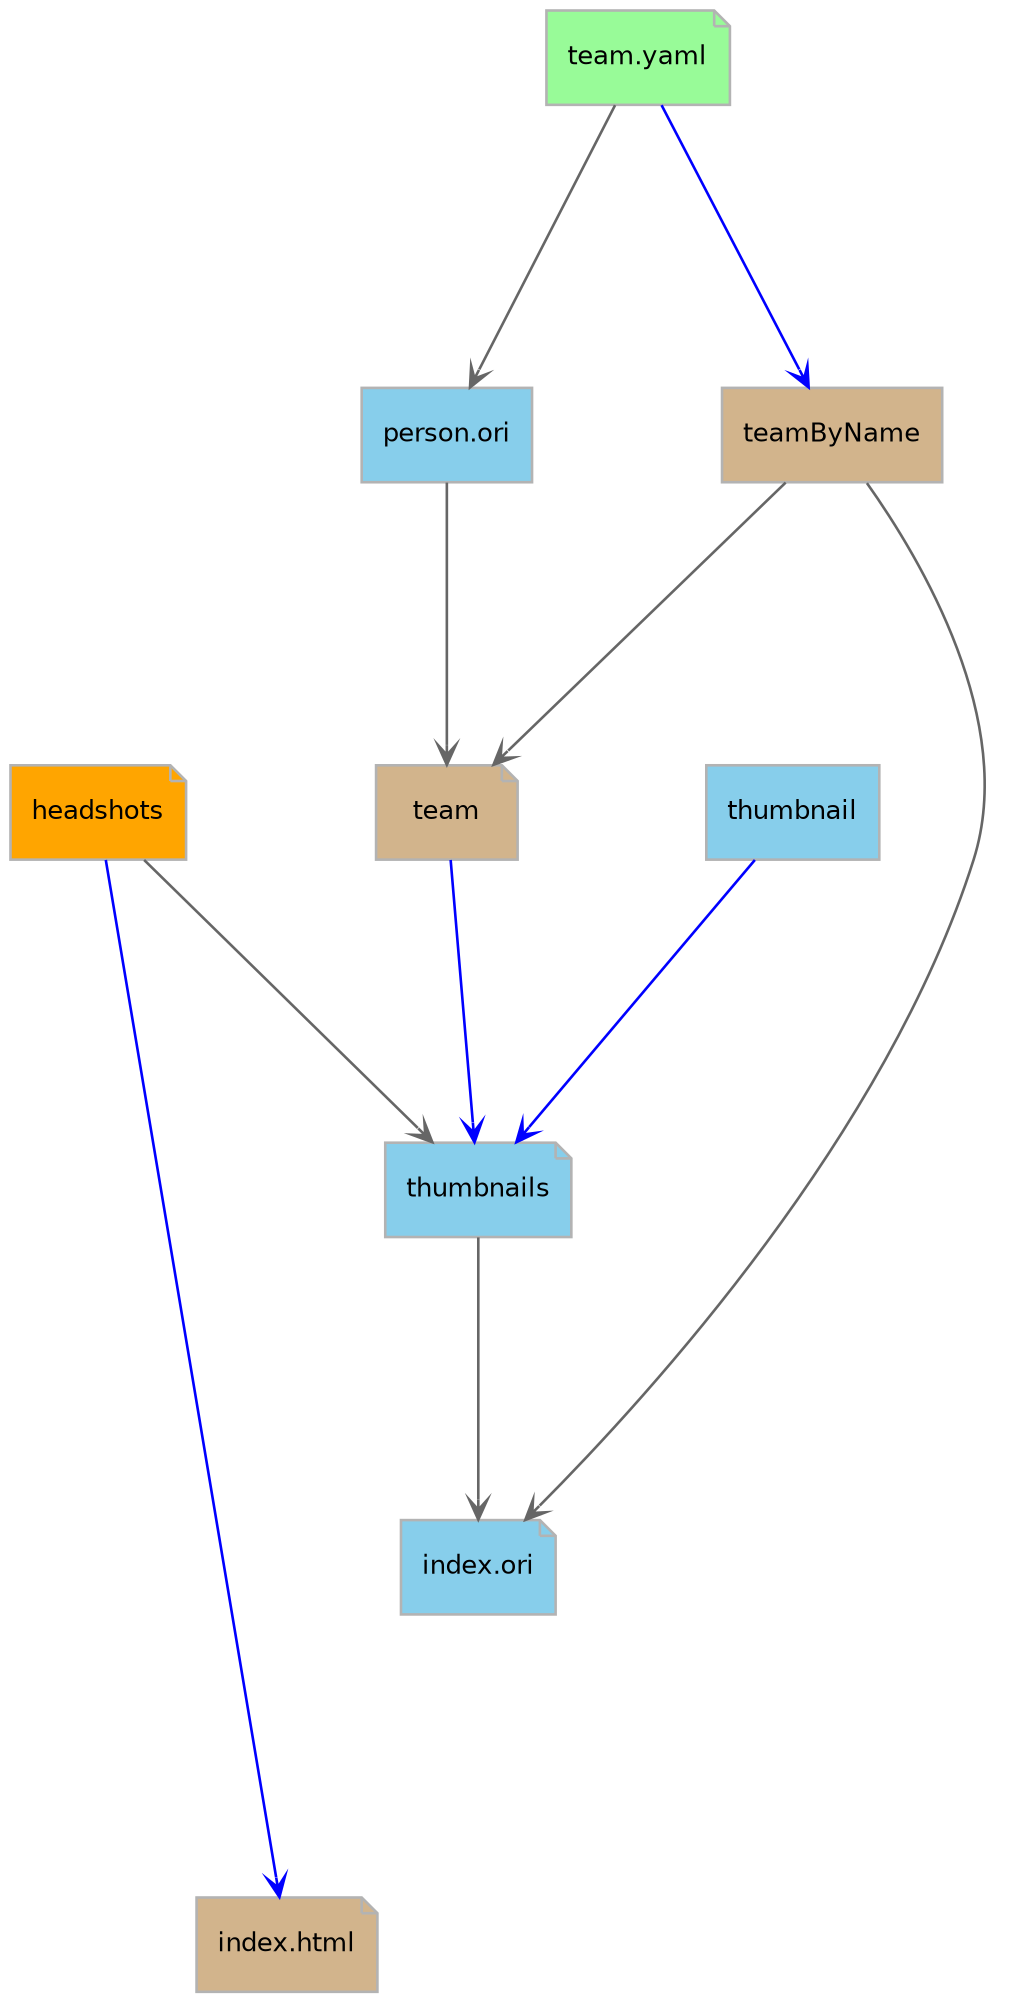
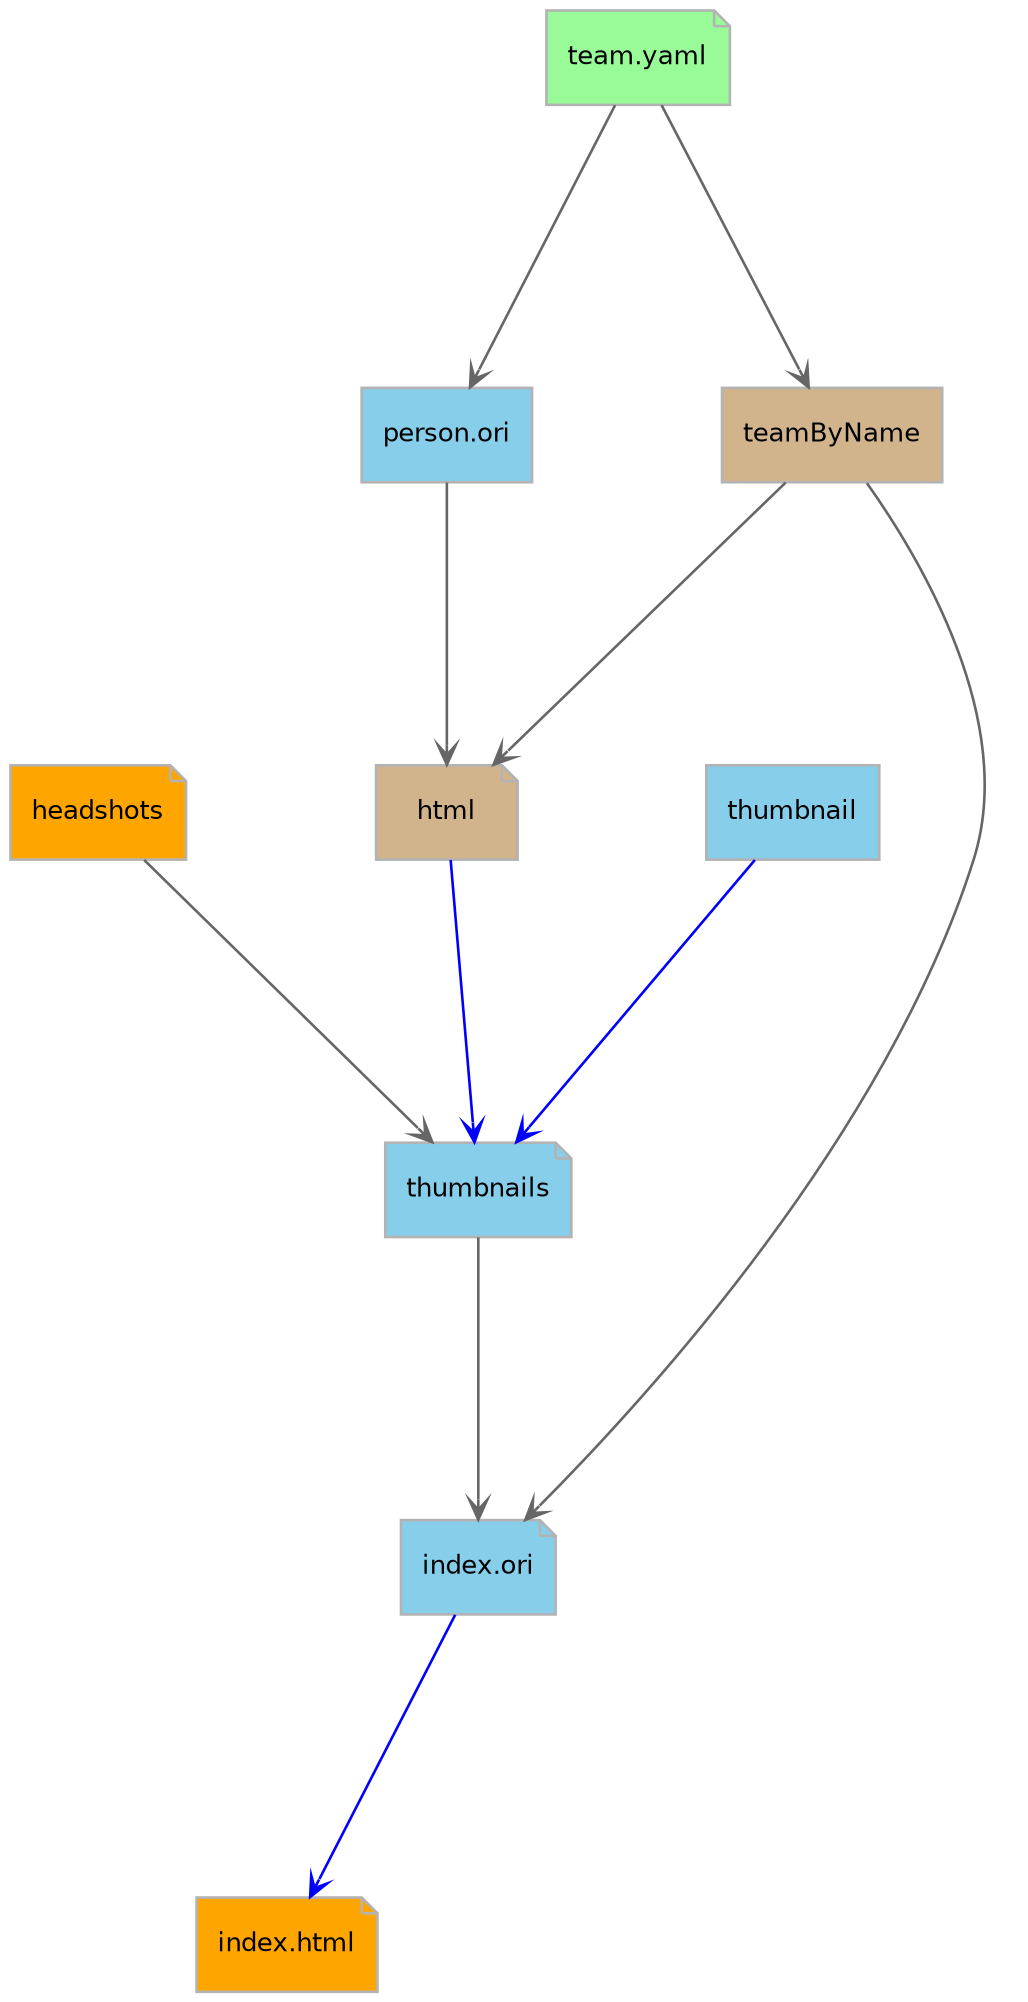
edge "team.yaml" -> "teamByName": color blue -> gray40
node "team": label "team" -> "html"
edge "headshots" -> "index.html": now "index.ori" -> "index.html"
node "index.html": fillcolor tan -> orange
